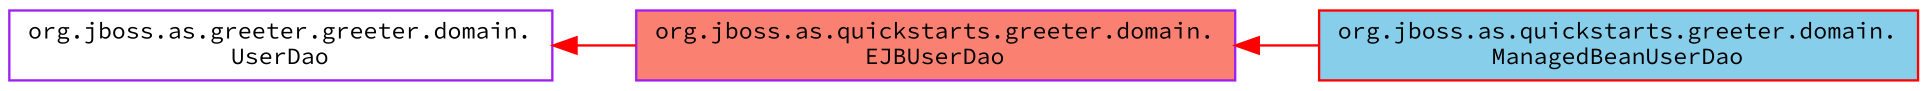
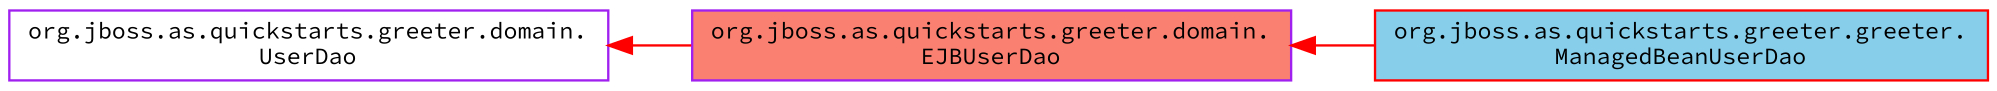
node "org.jboss.as.greeter.greeter.domain. UserDao": label "org.jboss.as.greeter.greeter.domain. UserDao" -> "org.jboss.as.quickstarts.greeter.domain. UserDao"
node "org.jboss.as.quickstarts.greeter.domain. ManagedBeanUserDao": label "org.jboss.as.quickstarts.greeter.domain. ManagedBeanUserDao" -> "org.jboss.as.quickstarts.greeter.greeter. ManagedBeanUserDao"
